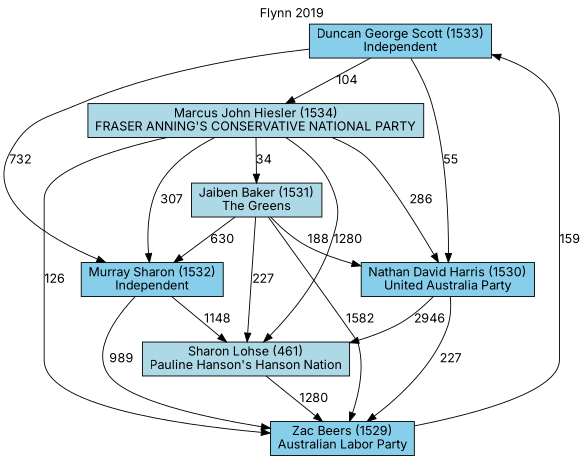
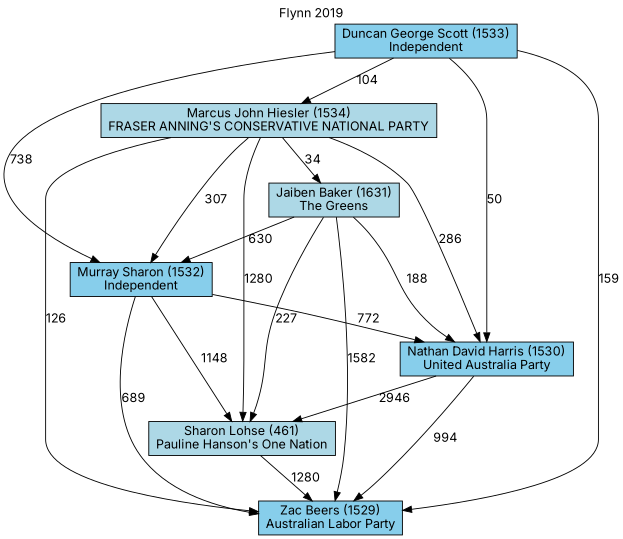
edge "Duncan George Scott (1533) Independent" -> "Murray Sharon (1532) Independent": label "732" -> "738"
edge "Duncan George Scott (1533) Independent" -> "Nathan David Harris (1530) United Australia Party": label "55" -> "50"
node "Jaiben Baker (1531) The Greens": label "Jaiben Baker (1531) The Greens" -> "Jaiben Baker (1631) The Greens"
edge "Zac Beers (1529) Australian Labor Party" -> "Duncan George Scott (1533) Independent": reversed
edge "Murray Sharon (1532) Independent" -> "Nathan David Harris (1530) United Australia Party": added, label "772"
edge "Murray Sharon (1532) Independent" -> "Zac Beers (1529) Australian Labor Party": label "989" -> "689"
node "Sharon Lohse (461) Pauline Hanson's Hanson Nation": label "Sharon Lohse (461) Pauline Hanson's Hanson Nation" -> "Sharon Lohse (461) Pauline Hanson's One Nation"
edge "Nathan David Harris (1530) United Australia Party" -> "Zac Beers (1529) Australian Labor Party": label "227" -> "994"
